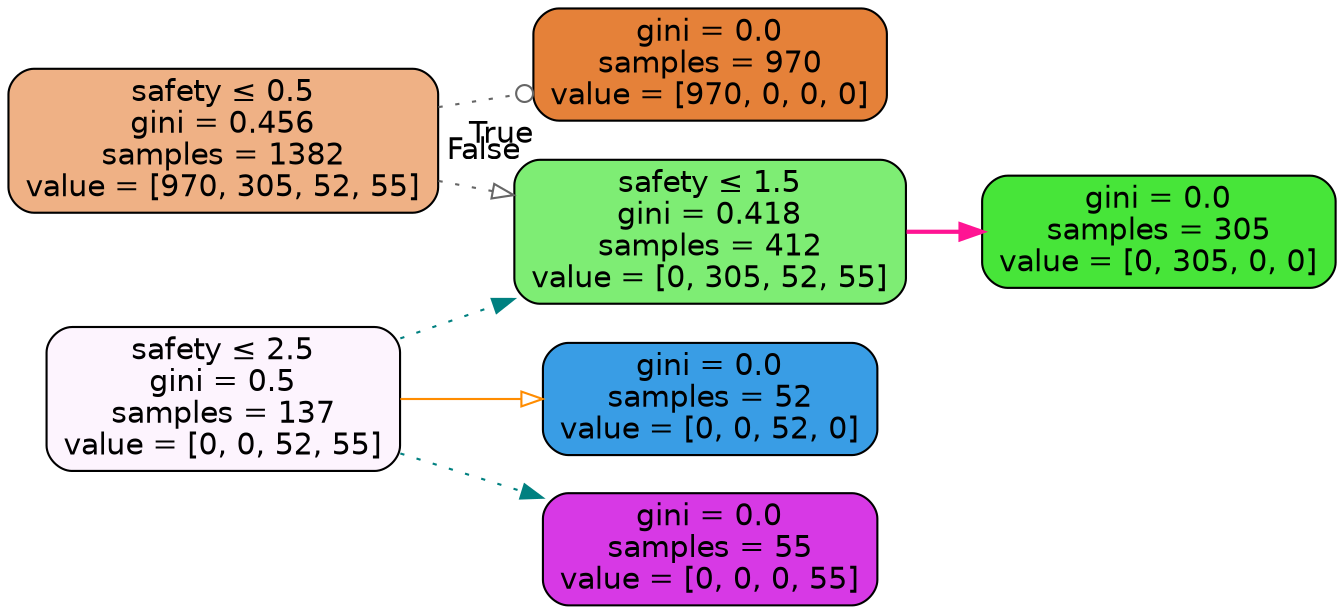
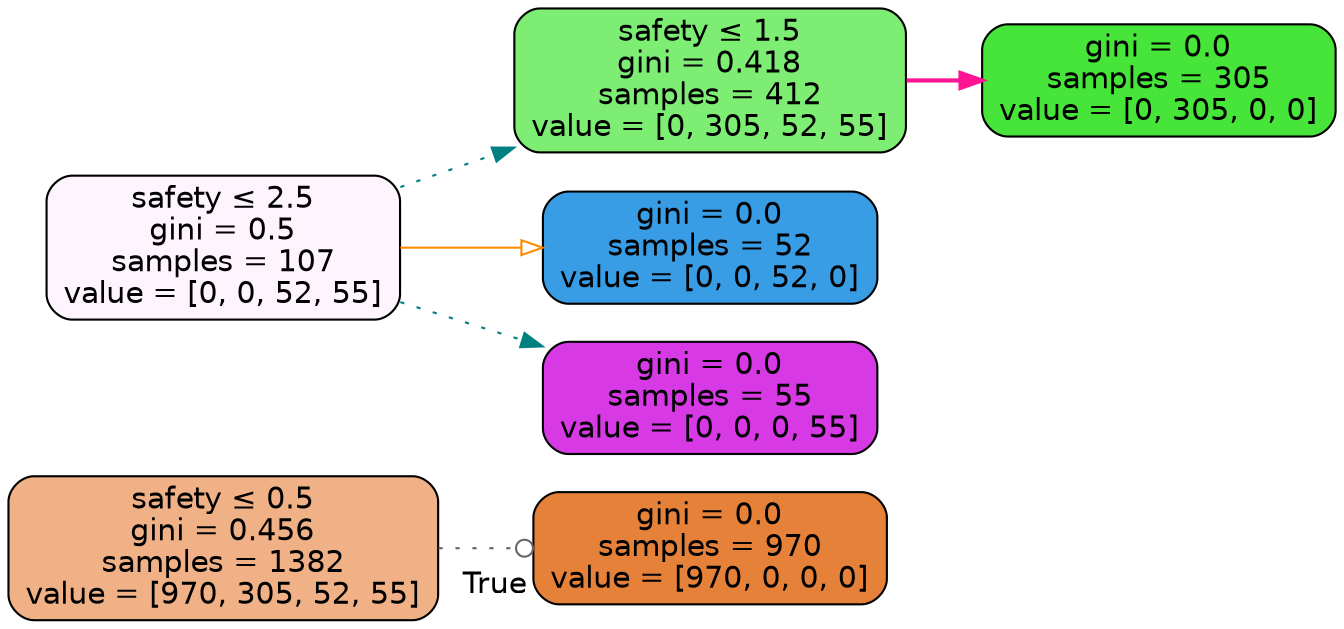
edge "safety ≤ 0.5" -> "safety ≤ 1.5": removed
node "safety ≤ 2.5": text "samples = 137" -> "samples = 107"
